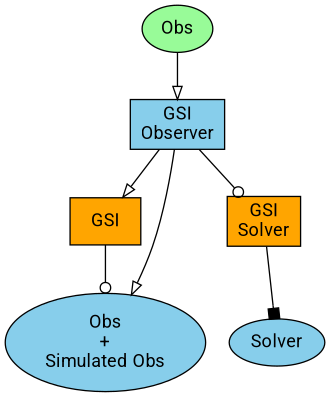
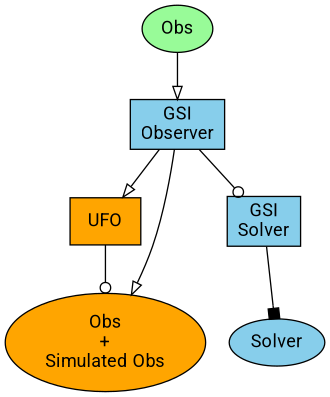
node "GSI": label "GSI" -> "UFO"
node "GSI Solver": fillcolor orange -> skyblue
node "Obs + Simulated Obs": fillcolor skyblue -> orange
